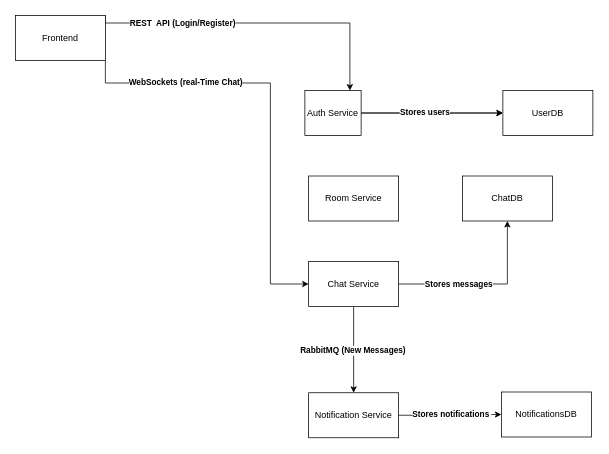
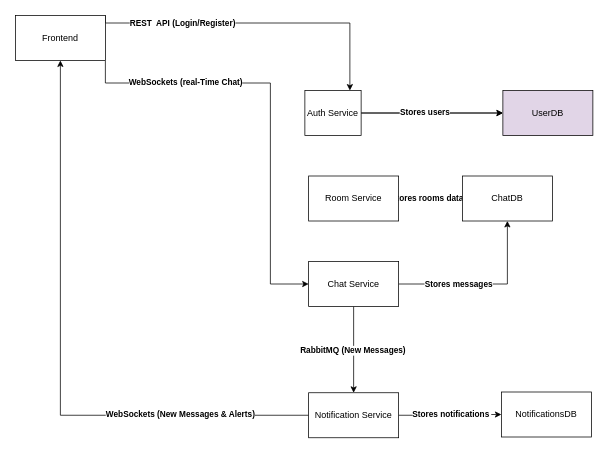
node "UserDB": fillcolor #ffffff -> #e1d5e7
edge "Room Service" -> "ChatDB": added, labels "Text", "Stores rooms data"
edge "Notification Service" -> "Frontend": added, label "WebSockets (New Messages & Alerts)"
